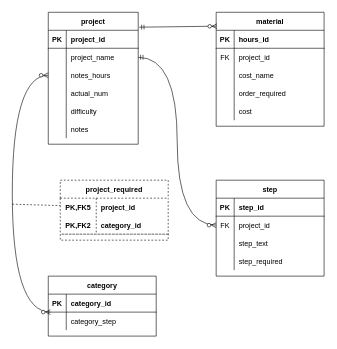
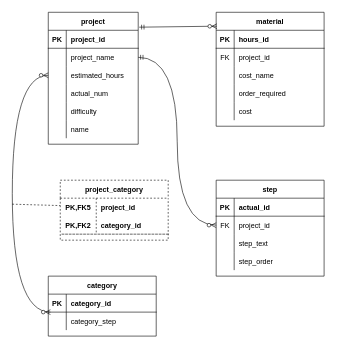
node "notes_hours": label "notes_hours" -> "estimated_hours"
node "notes": label "notes" -> "name"
node "project_required": label "project_required" -> "project_category"
node "step_id": label "step_id" -> "actual_id"
node "step_required": label "step_required" -> "step_order"
